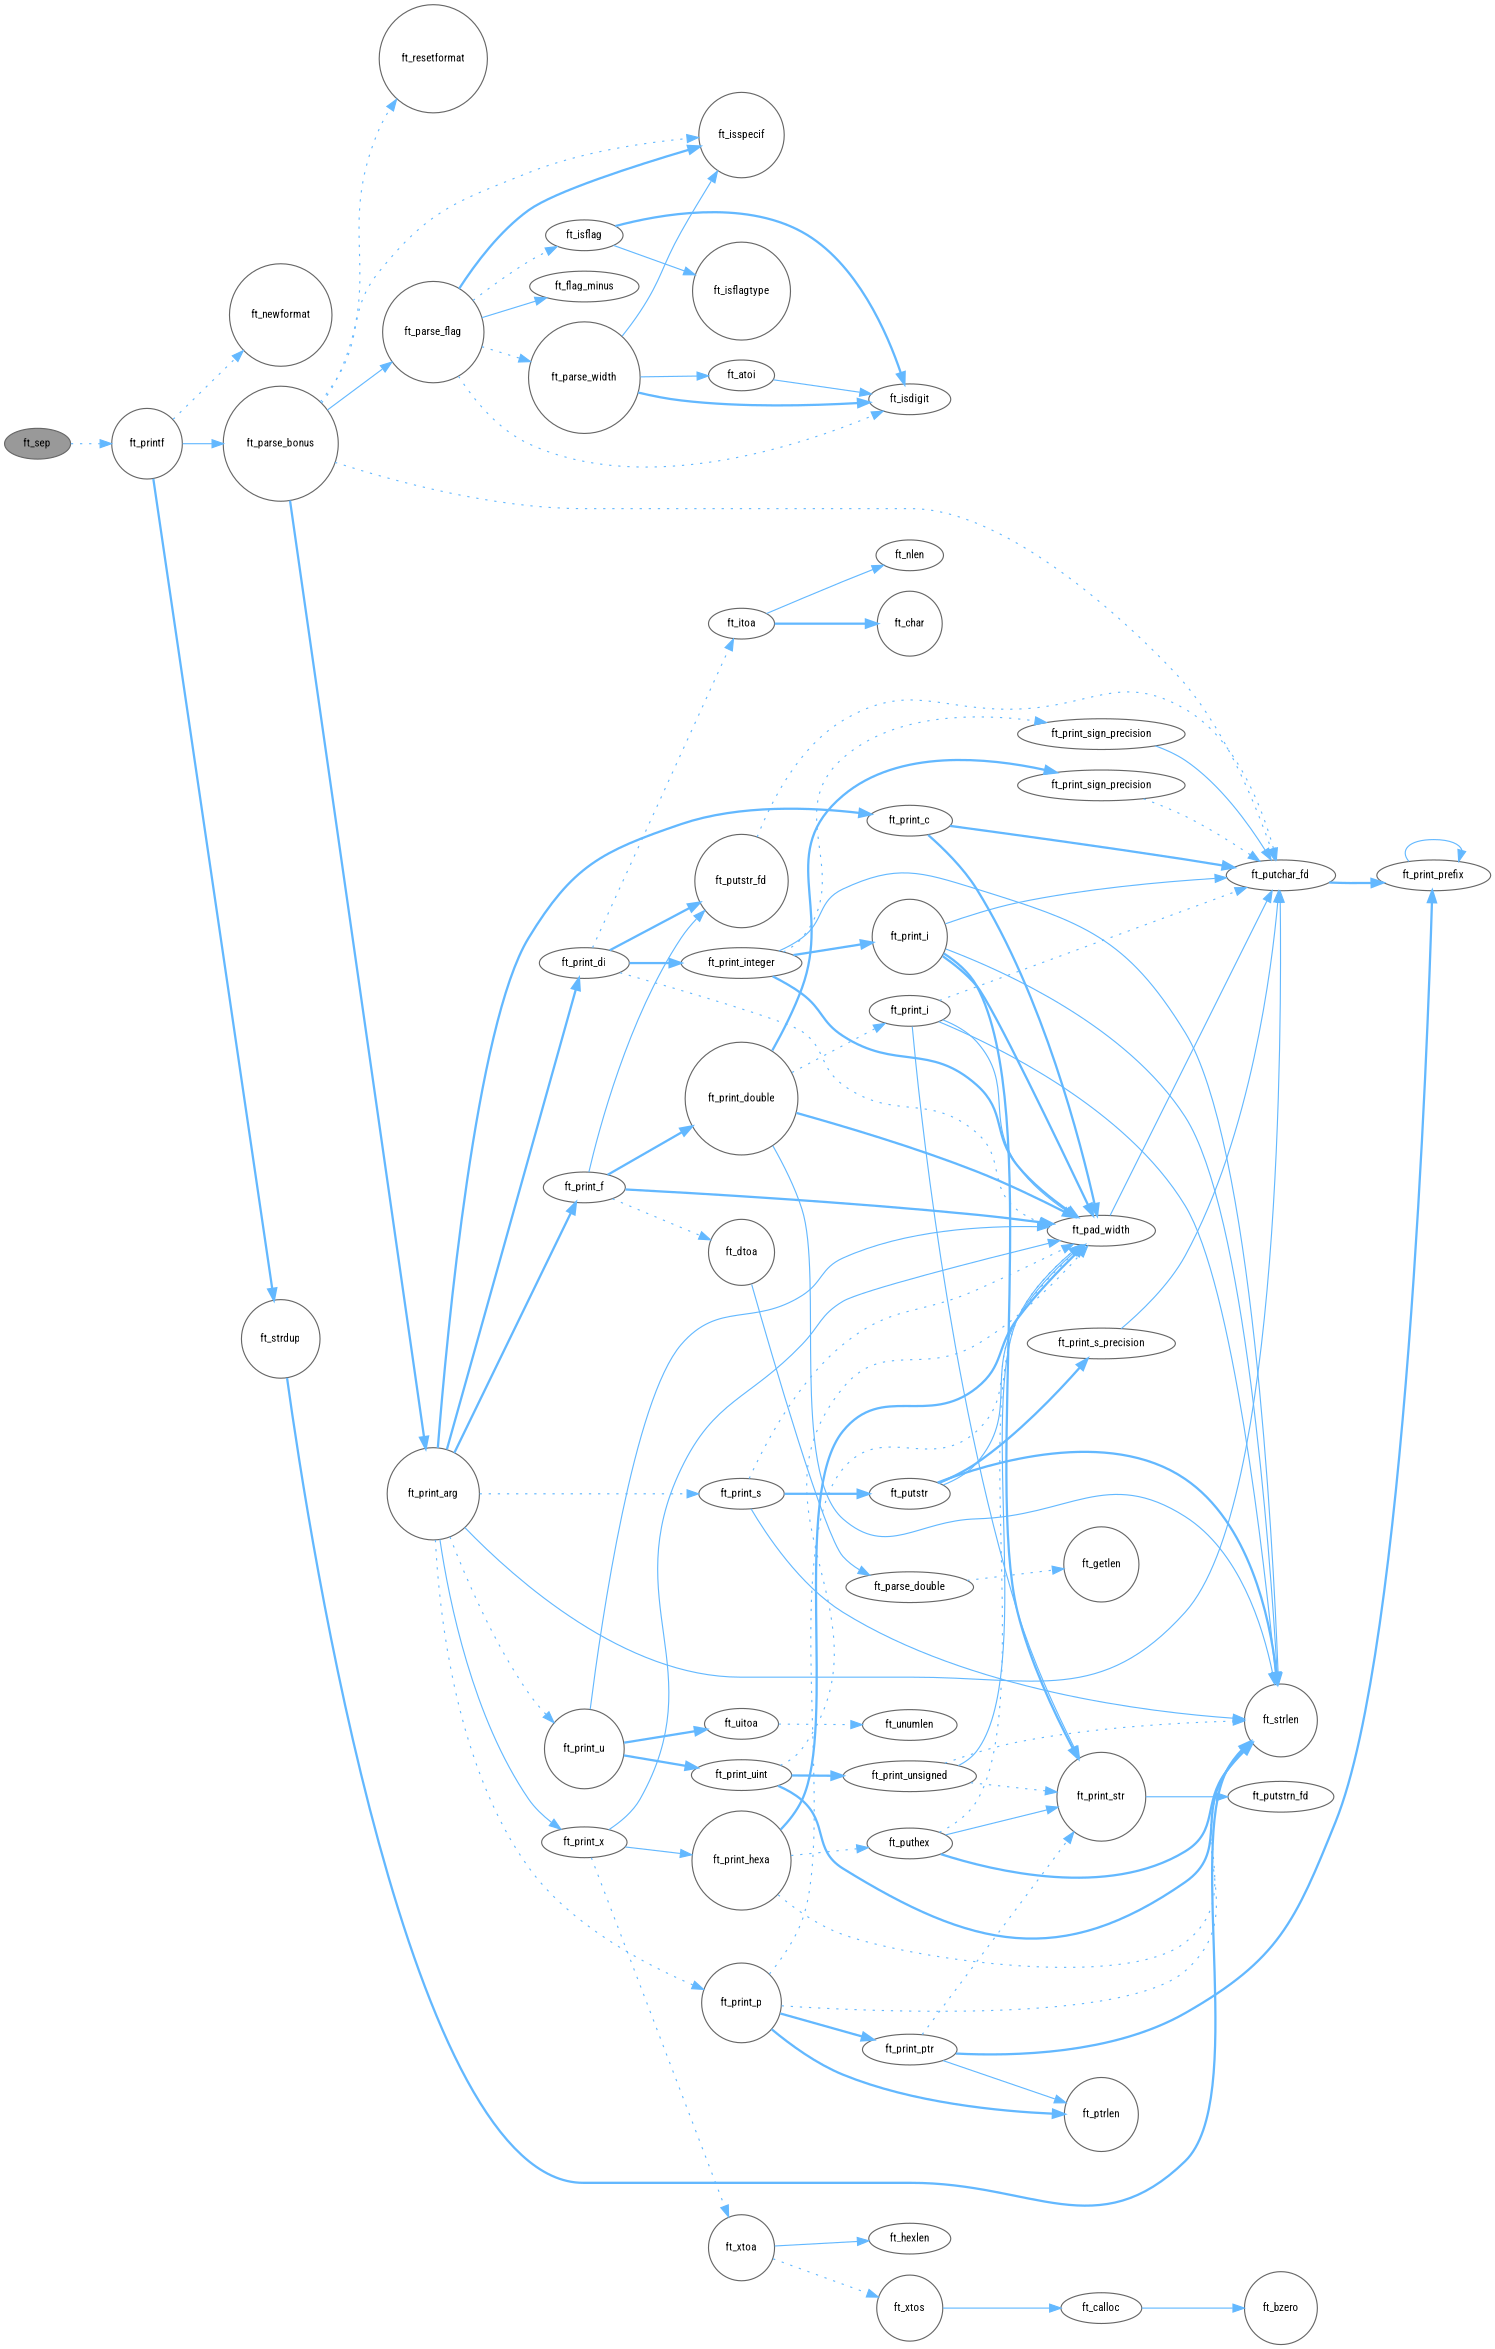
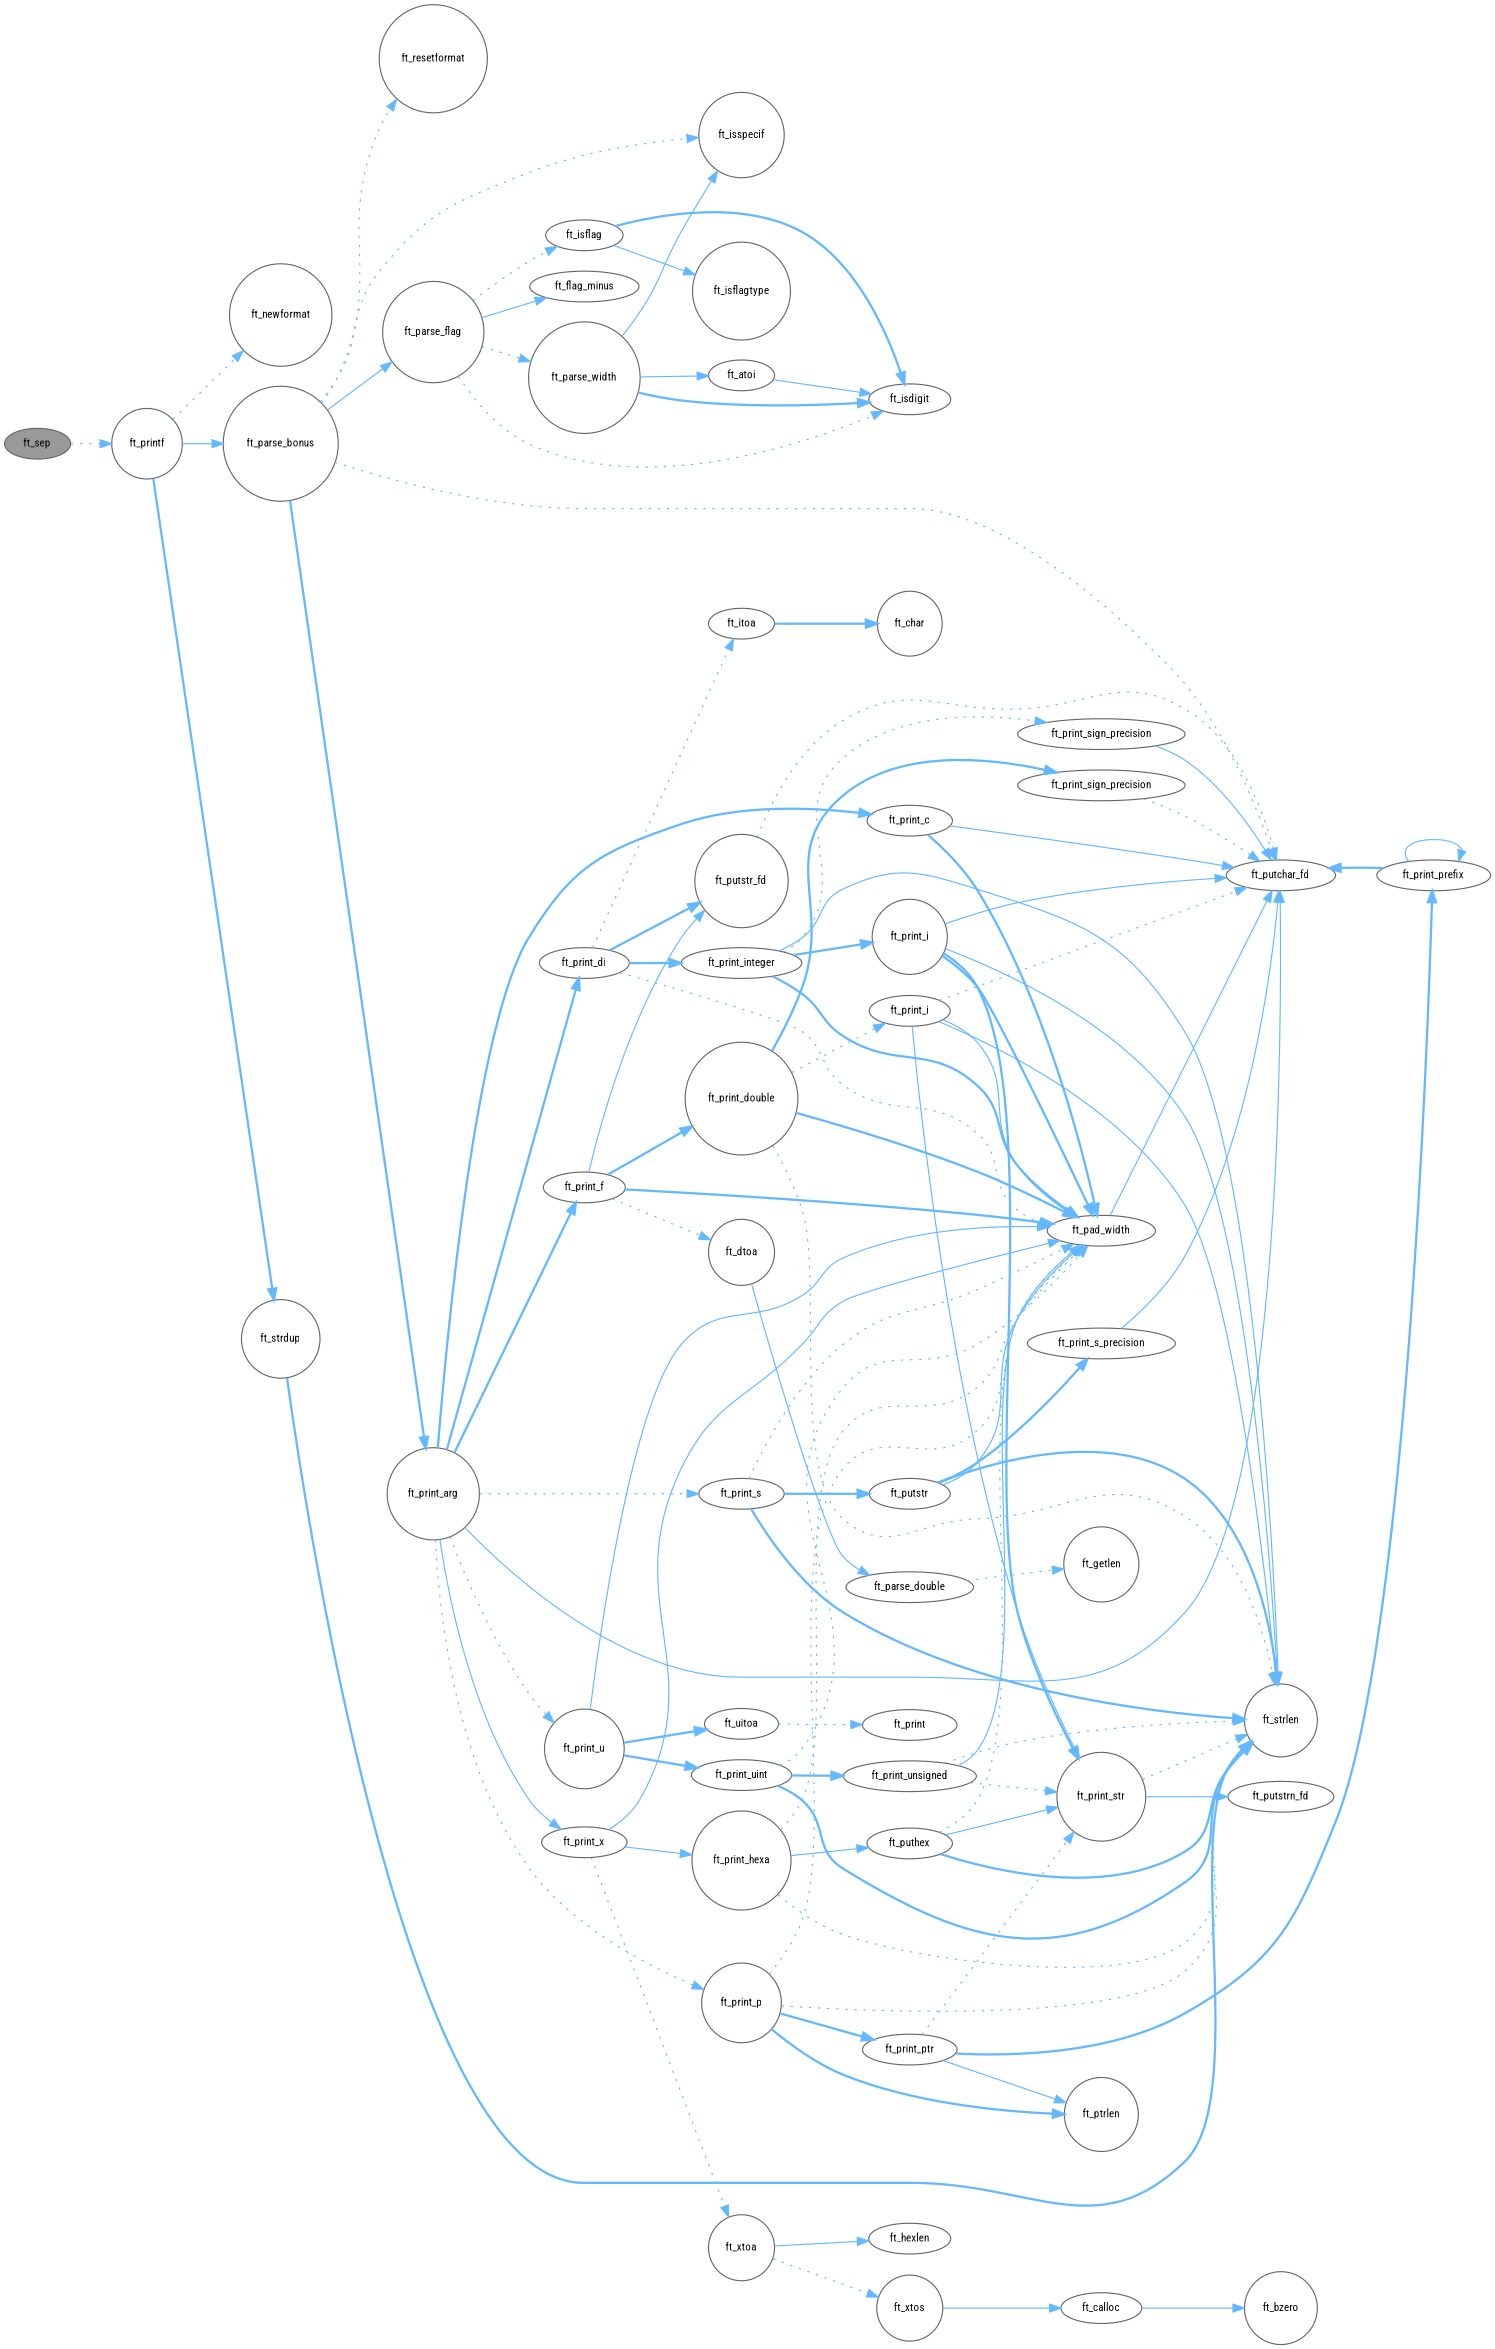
edge "ft_parse_flag" -> "ft_isspecif": removed
node "ft_nlen": removed
edge "ft_print_c" -> "ft_putchar_fd": style bold -> solid
edge "ft_putchar_fd" -> "ft_print_prefix": reversed
edge "ft_print_hexa" -> "ft_pad_width": style bold -> dotted
edge "ft_print_double" -> "ft_strlen": style solid -> dotted
edge "ft_print_s" -> "ft_strlen": style solid -> bold
node "ft_unumlen": label "ft_unumlen" -> "ft_print"
edge "ft_print_str" -> "ft_strlen": added
edge "ft_print_hexa" -> "ft_puthex": style dotted -> solid
